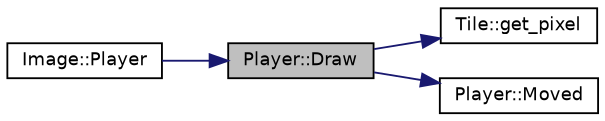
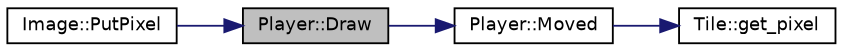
edge "Player::Draw" -> "Tile::get_pixel": now "Player::Moved" -> "Tile::get_pixel"
node "Image::Player": label "Image::Player" -> "Image::PutPixel"
